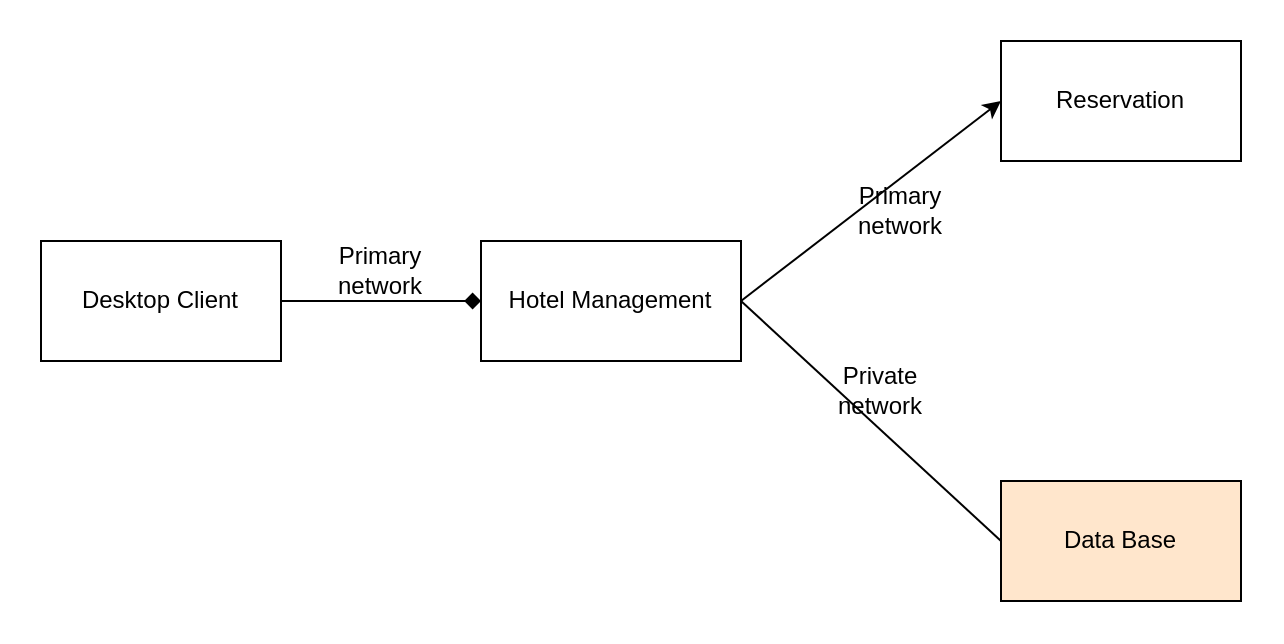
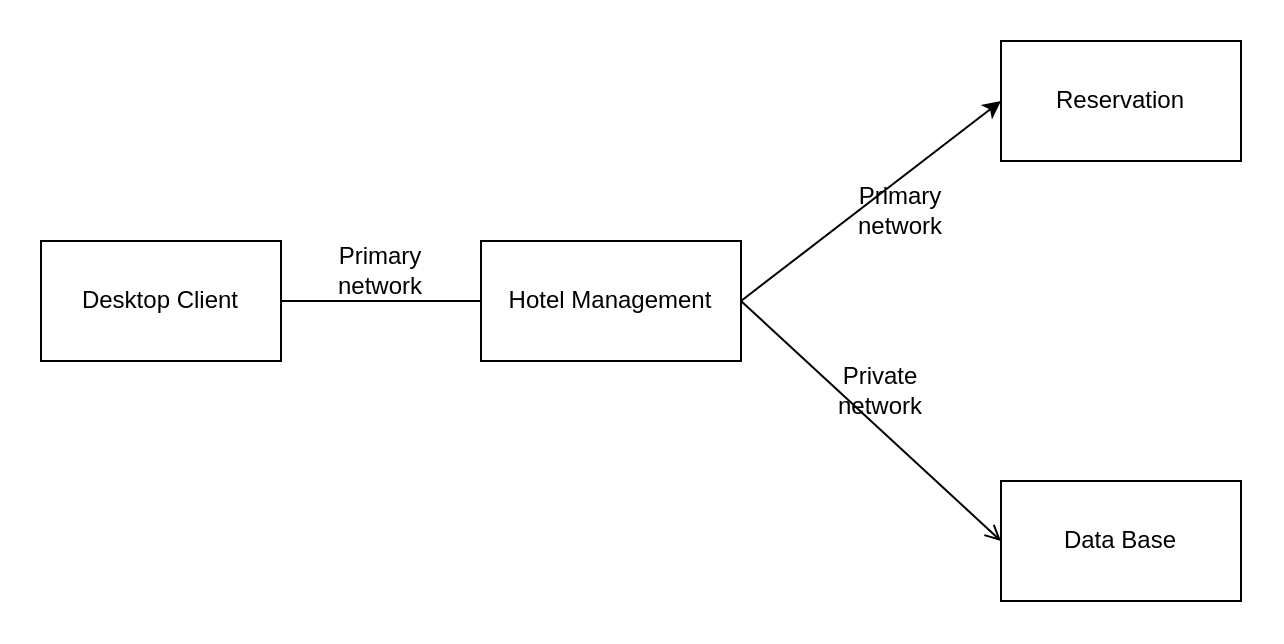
edge "Desktop Client" -> "Hotel Management": arrowhead diamond -> none
edge "Hotel Management" -- "Data Base": arrowhead none -> open
node "Data Base": fillcolor #ffe6cc -> #ffffff
